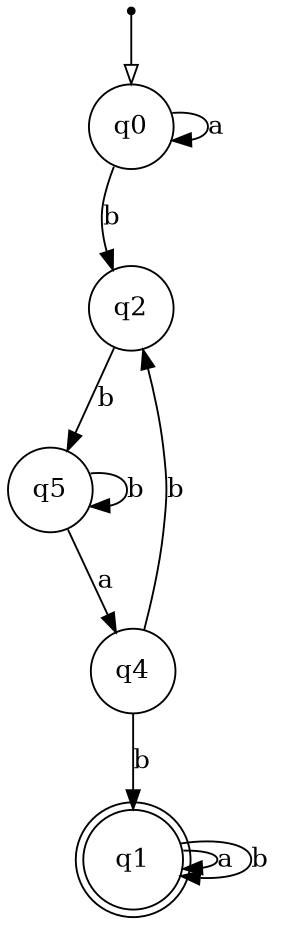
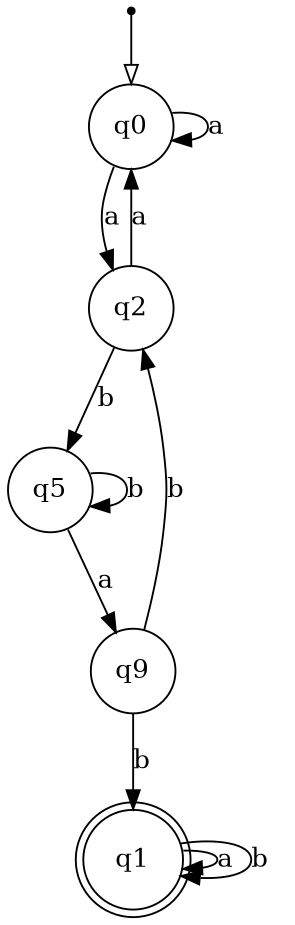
edge "q0" -> "q2": label "b" -> "a"
edge "q2" -> "q0": added, label "a"
node "q4": label "q4" -> "q9"
